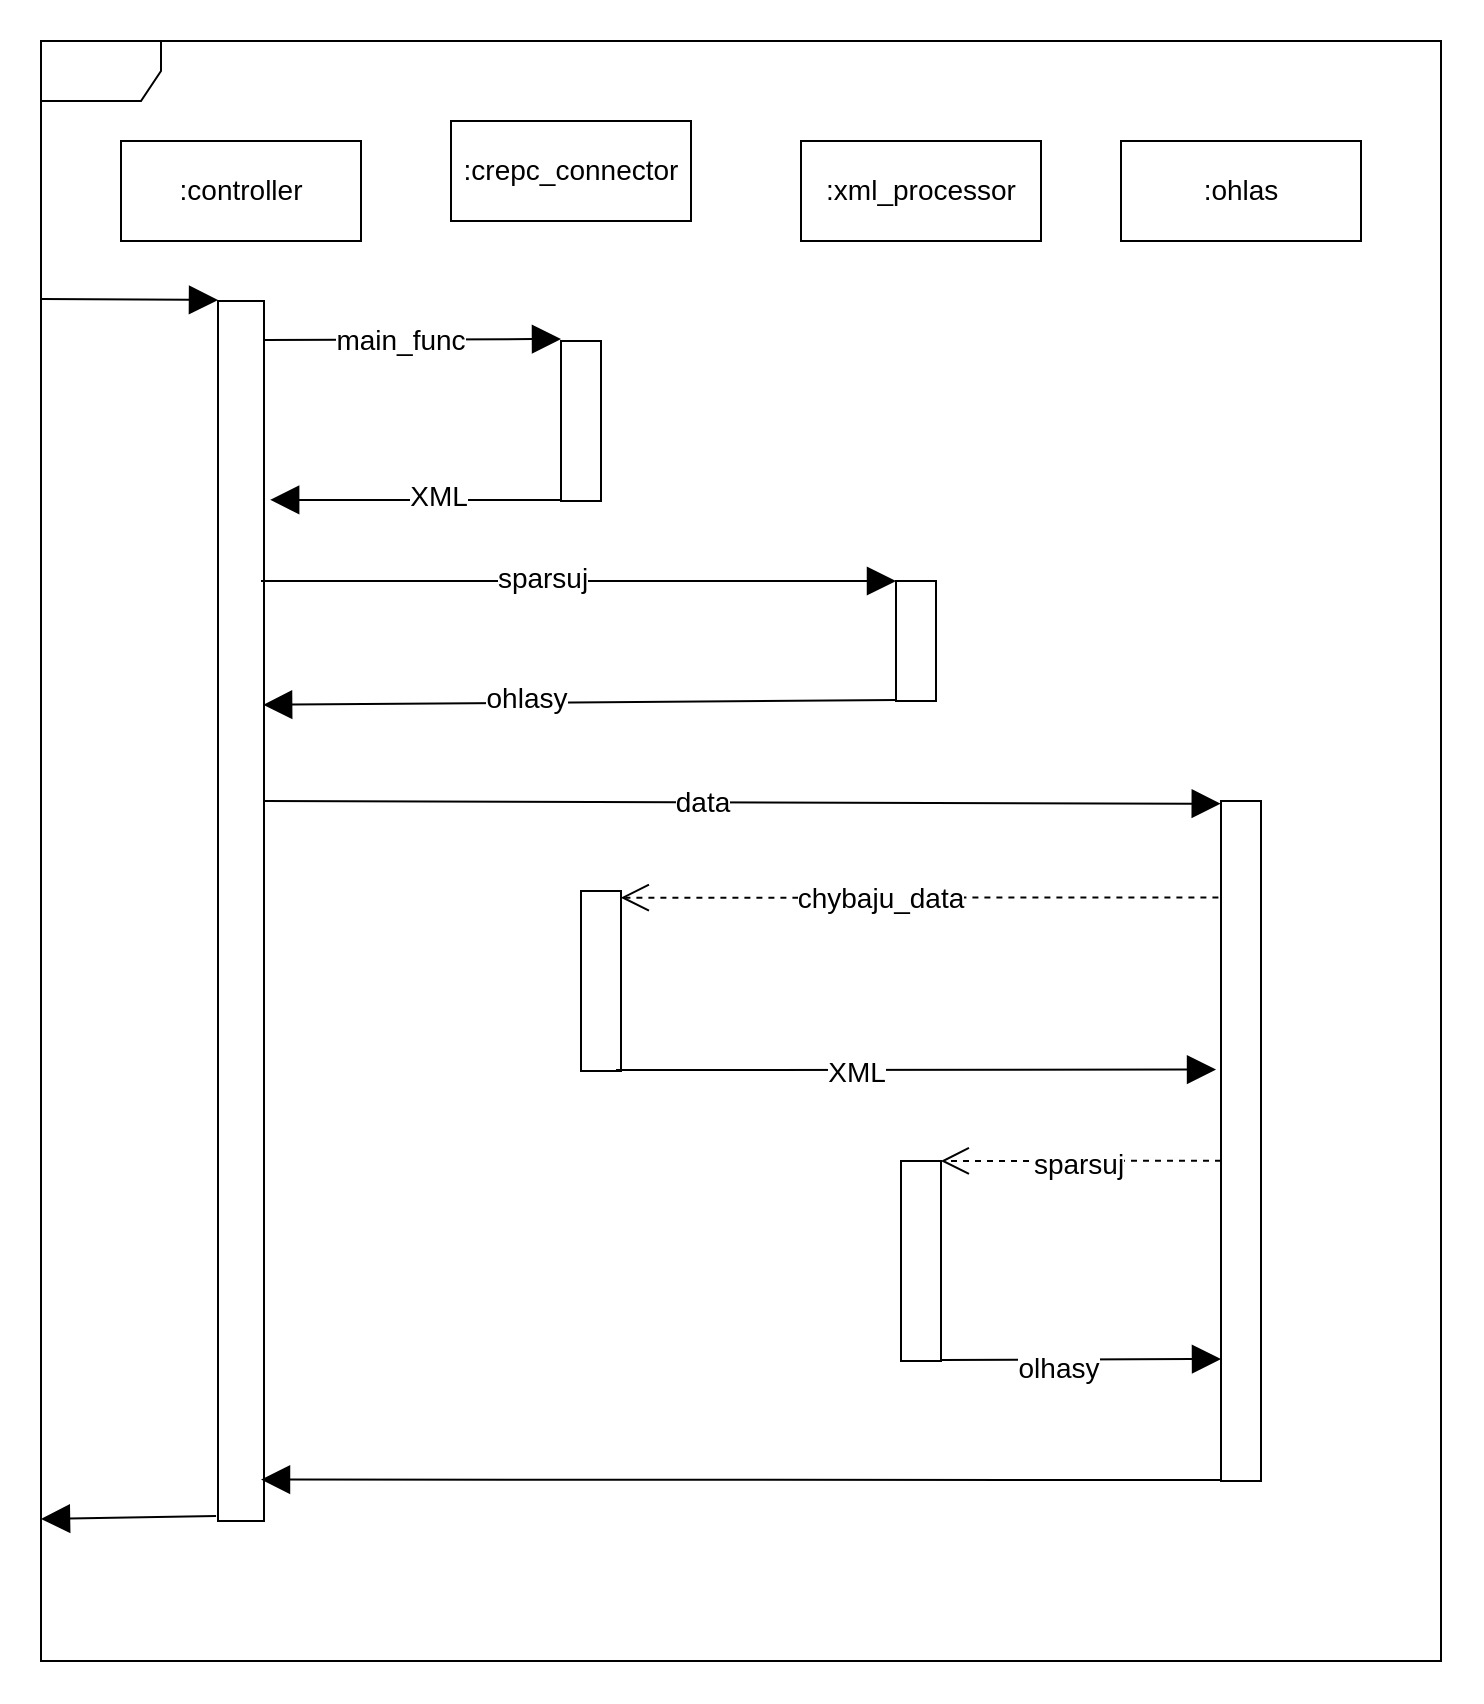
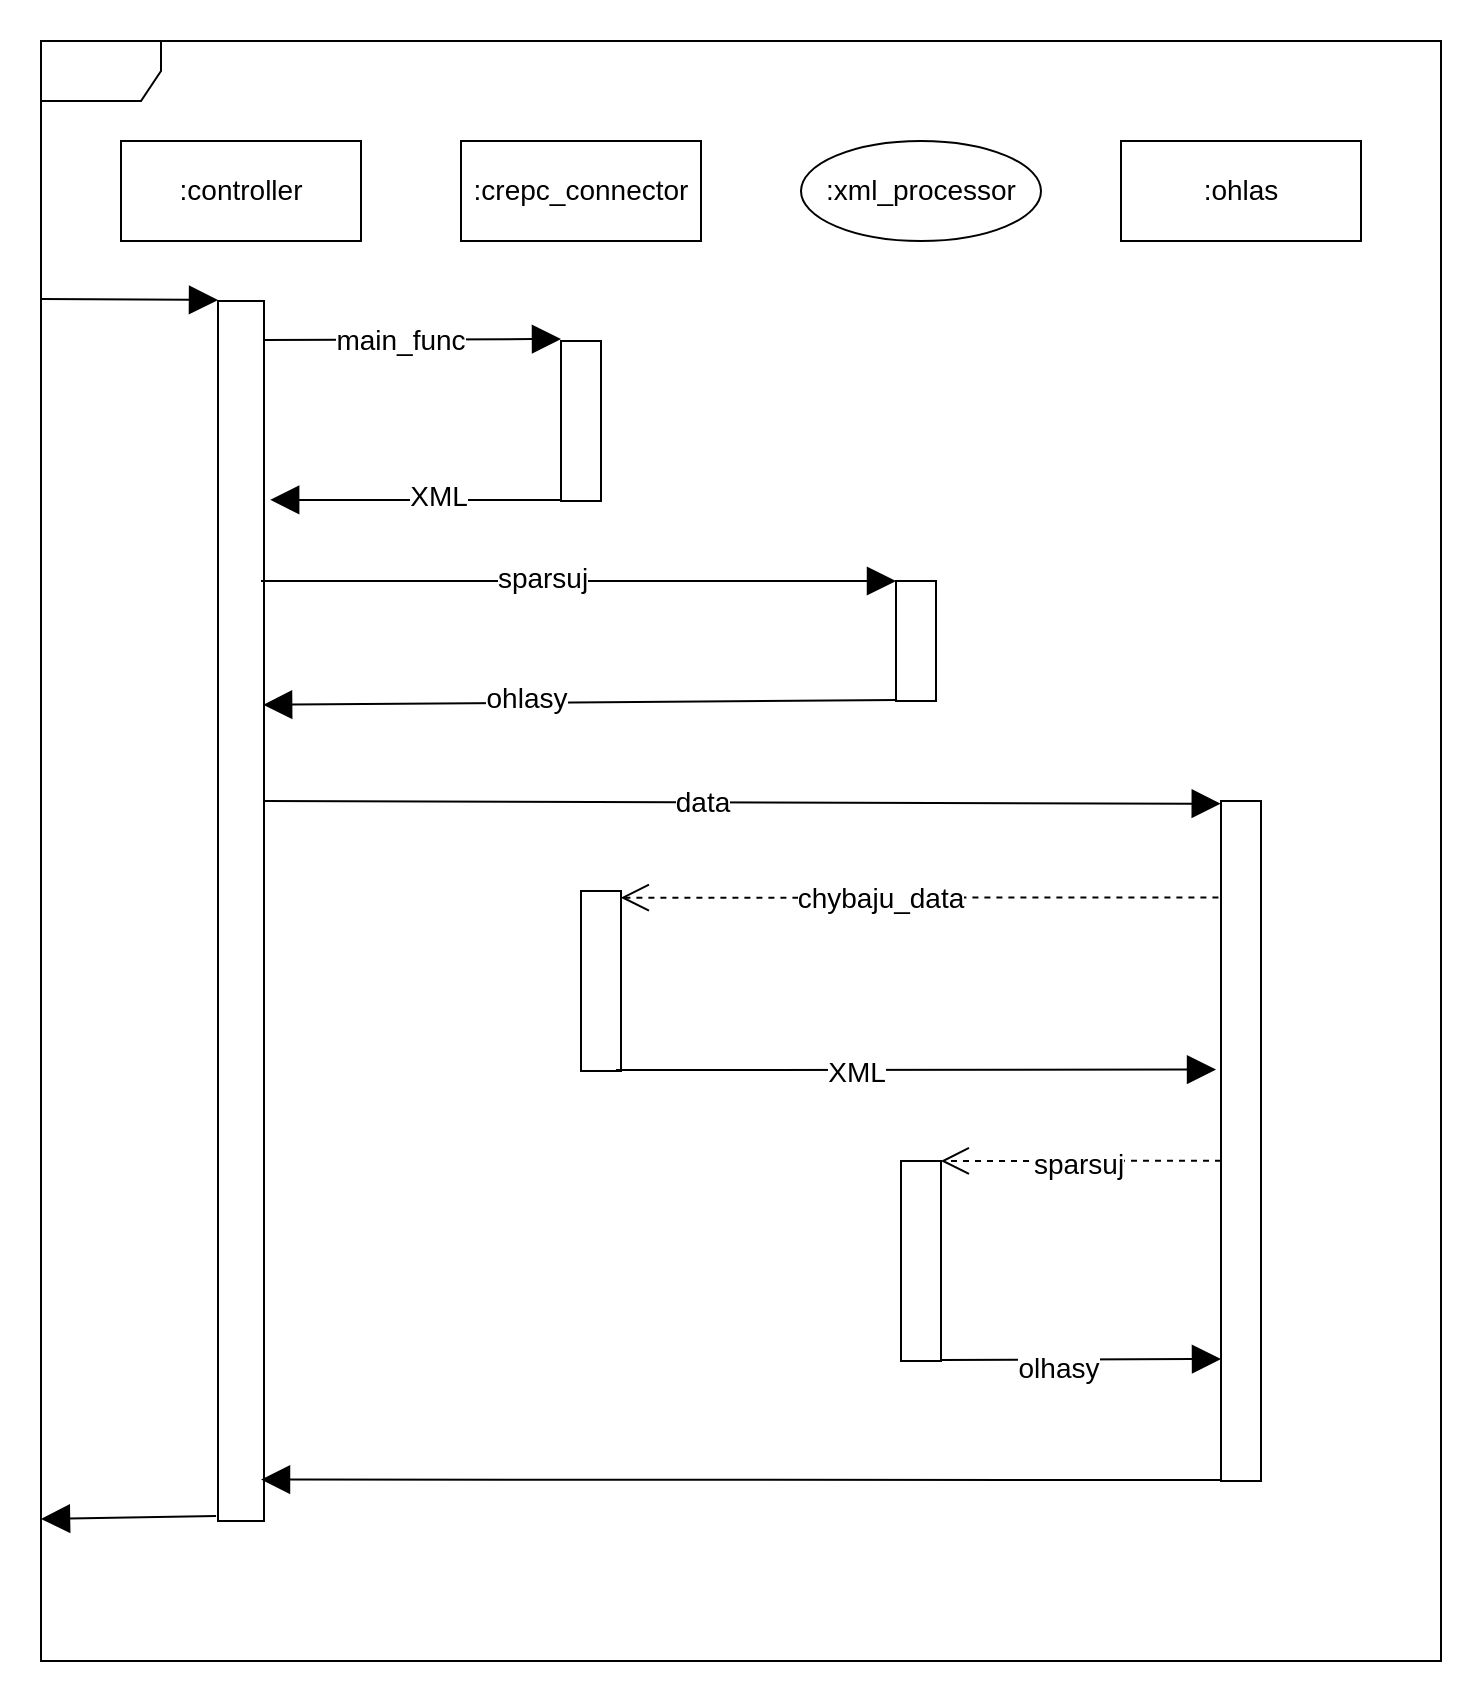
node ":crepc_connector": moved (571, 171) -> (581, 191)
node ":xml_processor": shape rectangle -> ellipse
